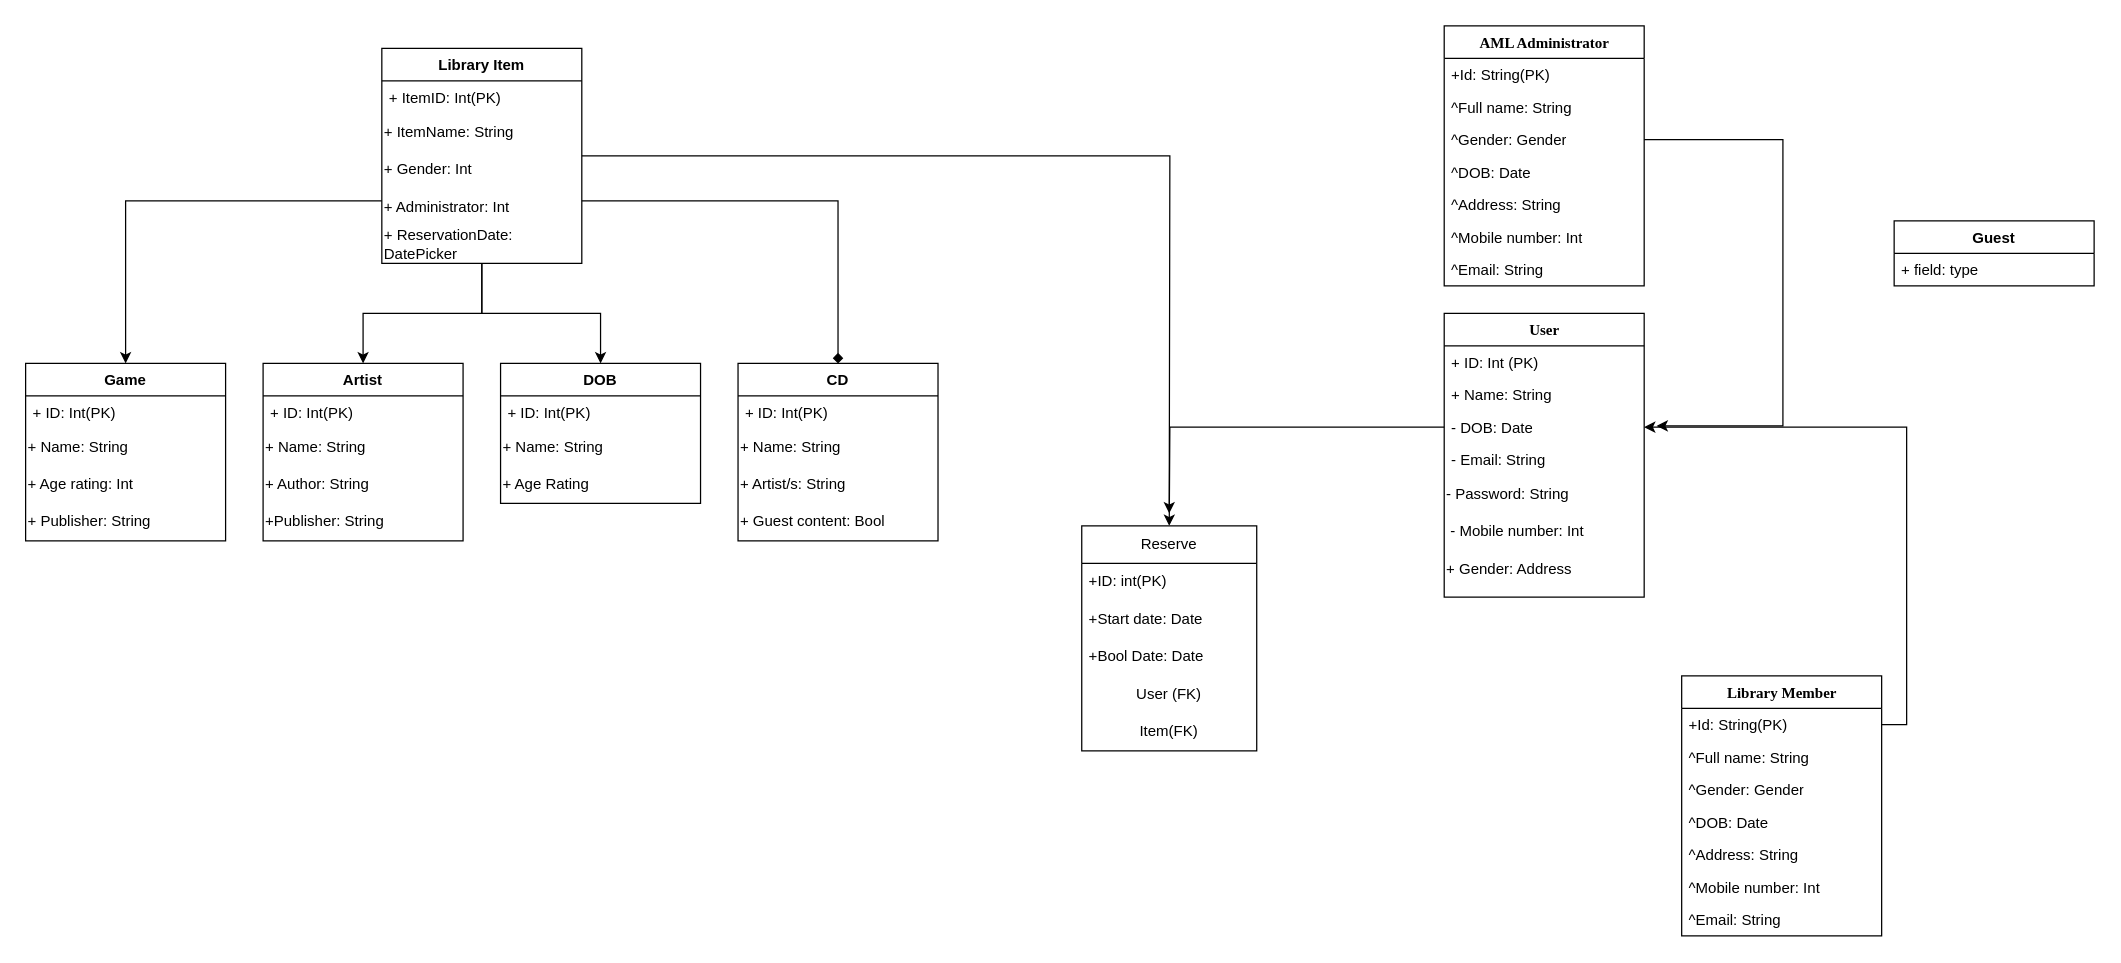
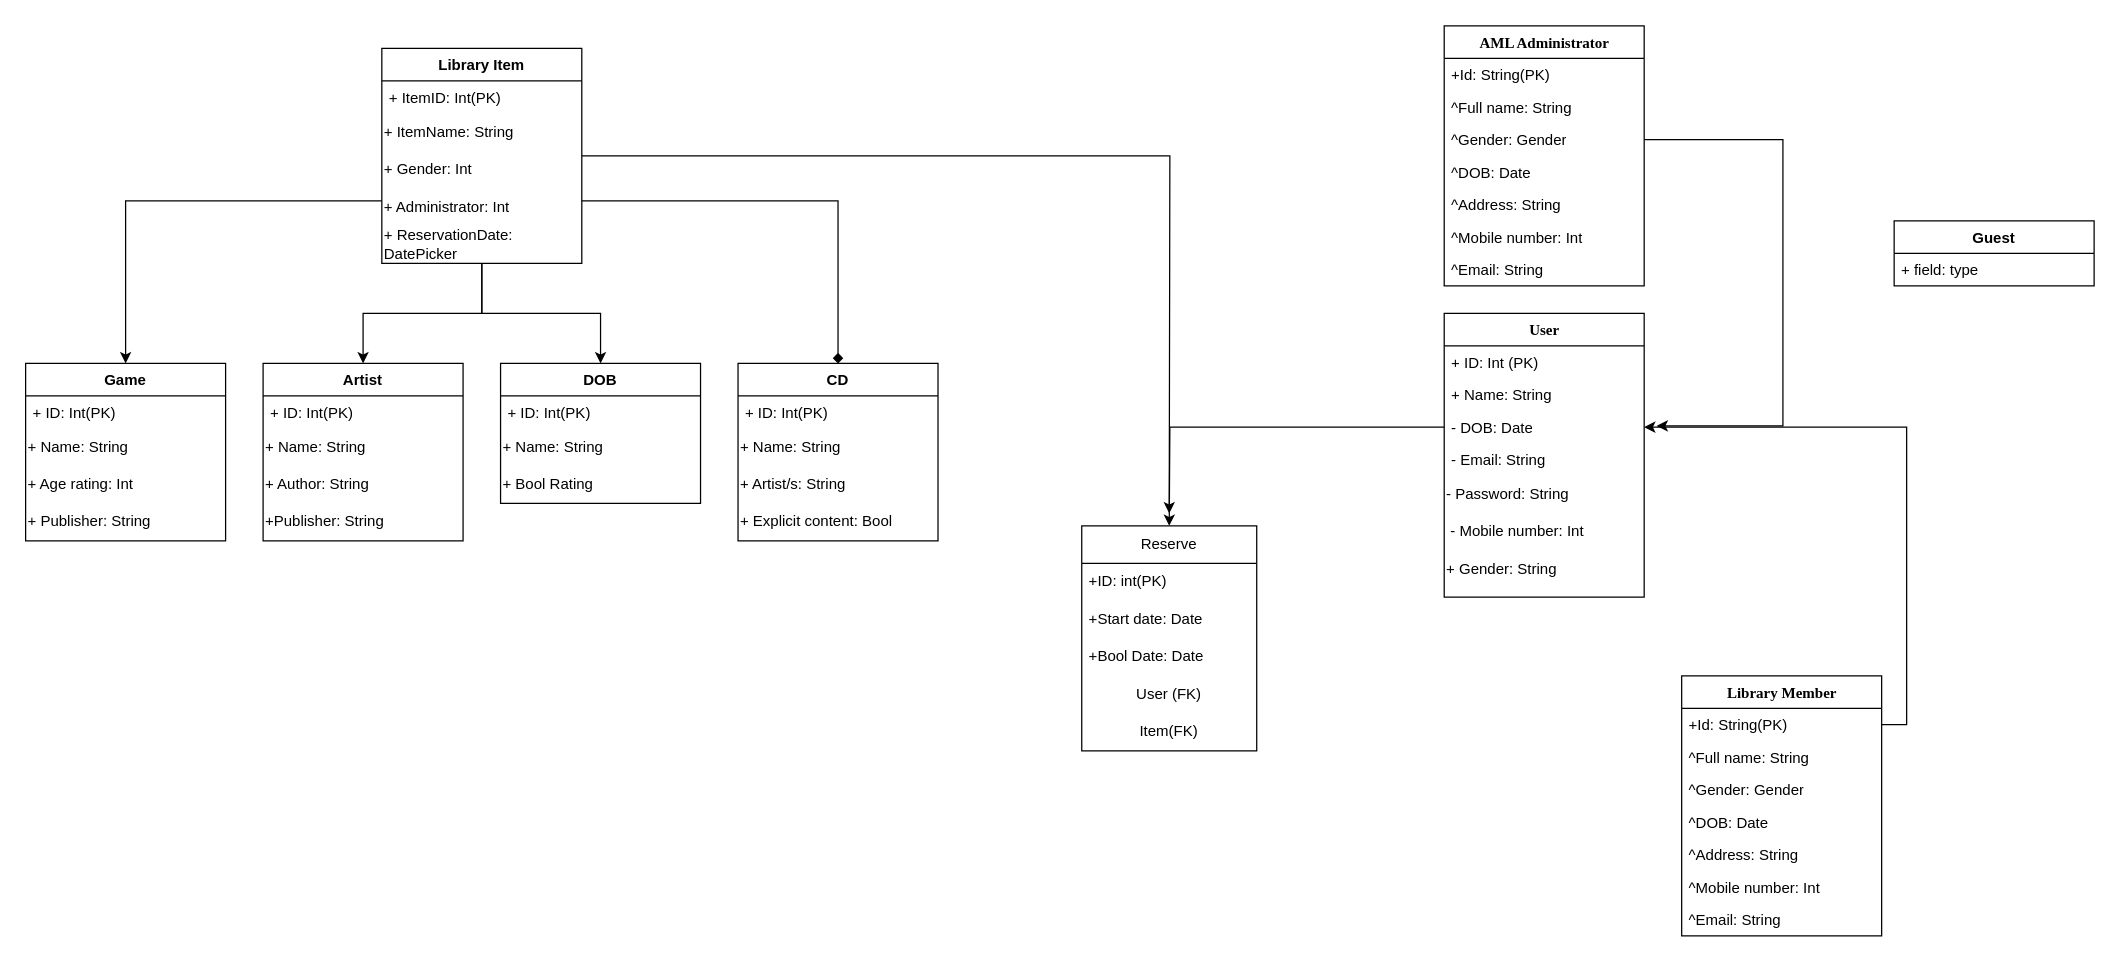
node "+ Age Rating": label "+ Age Rating" -> "+ Bool Rating"
node "+ Guest content: Bool": label "+ Guest content: Bool" -> "+ Explicit content: Bool"
node "+ Gender: Address": label "+ Gender: Address" -> "+ Gender: String"
